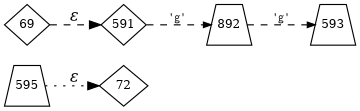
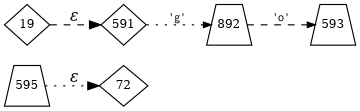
edge "892" -> "593": label "'g'" -> "'o'"
node "69": label "69" -> "19"
edge "591" -> "892": style dashed -> dotted
